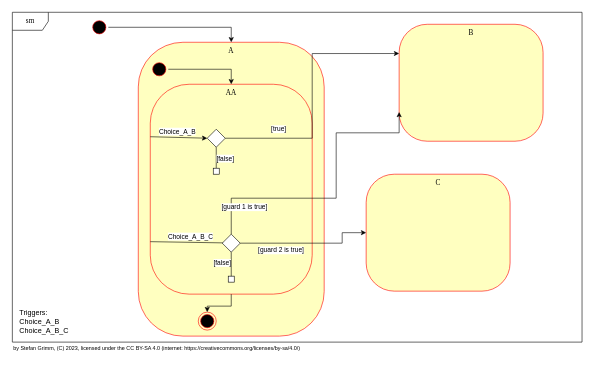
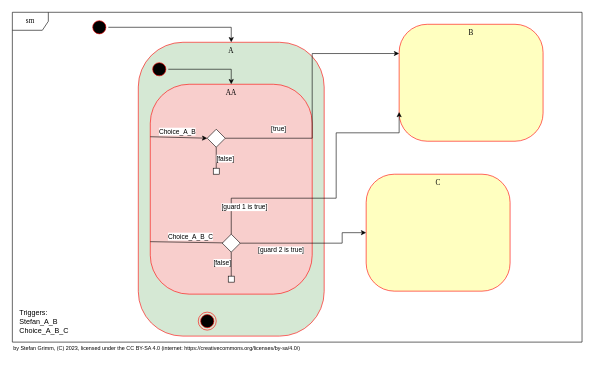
node "A": fillcolor #ffffc0 -> #d5e8d4
node "AA": fillcolor #ffffc0 -> #f8cecc
edge "AA" -> "v": removed
node "Triggers: Choice_A_B Choice_A_B_C": label "Triggers: Choice_A_B Choice_A_B_C" -> "Triggers: Stefan_A_B Choice_A_B_C"
